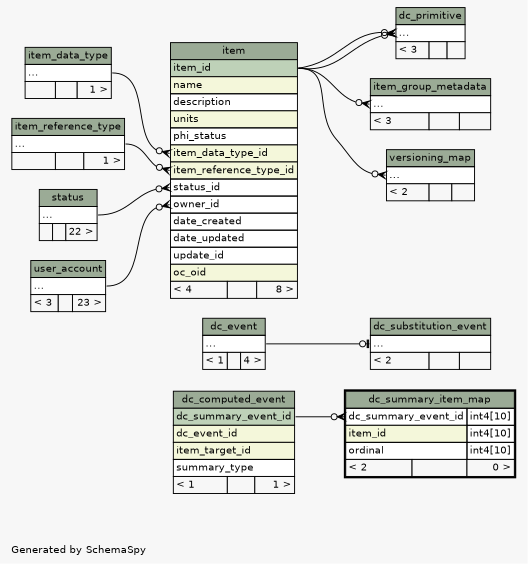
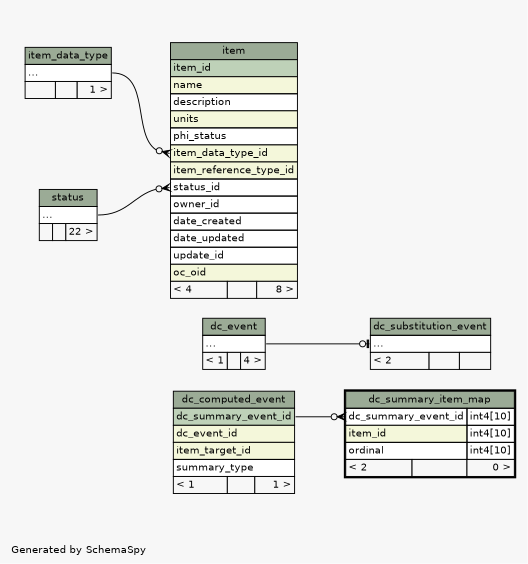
node "dc_primitive": removed
node "item_group_metadata": removed
node "item_reference_type": removed
node "versioning_map": removed
node "user_account": removed
